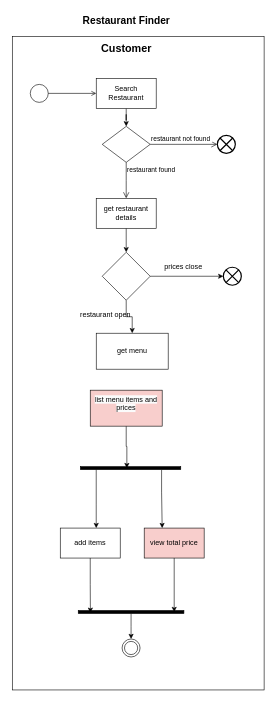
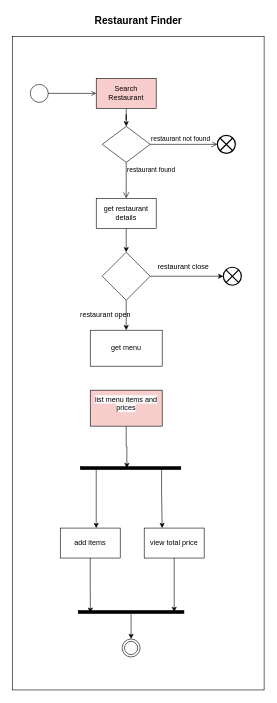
node "Restaurant Finder": moved (126, 21) -> (138, 21)
node "Customer": removed
node "Search Restaurant": fillcolor #ffffff -> #f8cecc
node "prices close": label "prices close" -> "restaurant close"
node "get menu": moved (132, 351) -> (126, 348)
node "view total price": fillcolor #f8cecc -> #ffffff
